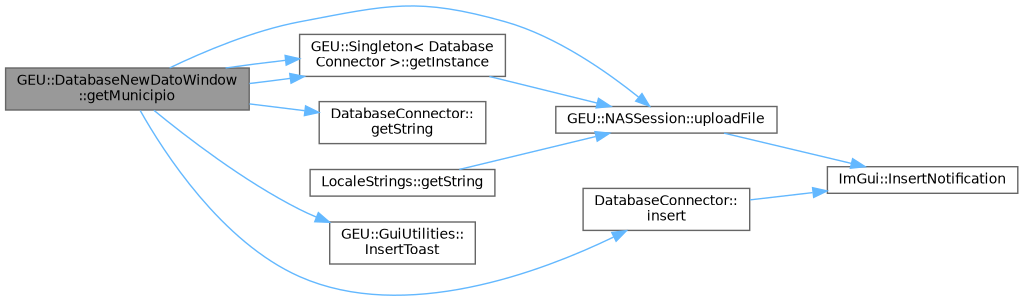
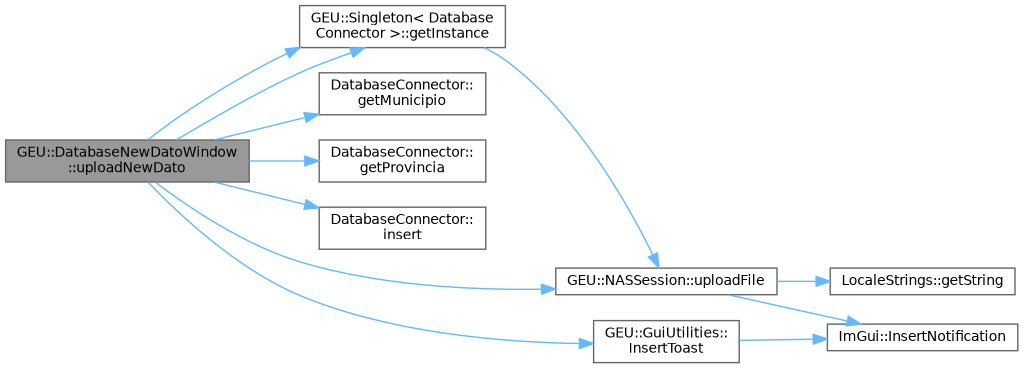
node "GEU::DatabaseNewDatoWindow ::getMunicipio": label "GEU::DatabaseNewDatoWindow ::getMunicipio" -> "GEU::DatabaseNewDatoWindow ::uploadNewDato"
node "DatabaseConnector:: getMunicipio": added
node "DatabaseConnector:: getString": label "DatabaseConnector:: getString" -> "DatabaseConnector:: getProvincia"
edge "LocaleStrings::getString" -> "GEU::NASSession::uploadFile": reversed
edge "DatabaseConnector:: insert" -> "ImGui::InsertNotification": now "GEU::GuiUtilities:: InsertToast" -> "ImGui::InsertNotification"
